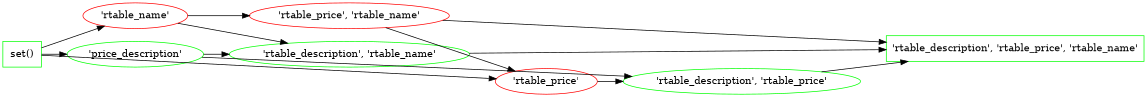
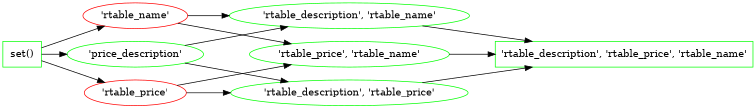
node "'rtable_price', 'rtable_name'": color red -> green
edge "'rtable_price', 'rtable_name'" -> "'rtable_price'": reversed
